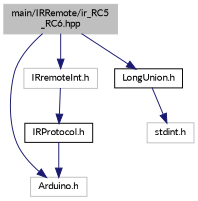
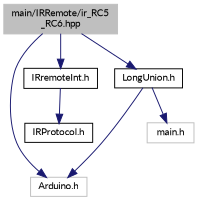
node "IRremoteInt.h": color grey75 -> black
node "stdint.h": label "stdint.h" -> "main.h"
edge "IRProtocol.h" -> "Arduino.h": now "LongUnion.h" -> "Arduino.h"
